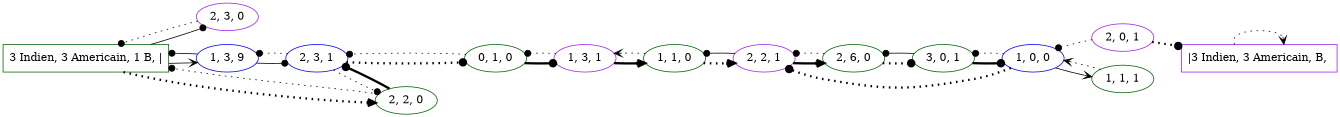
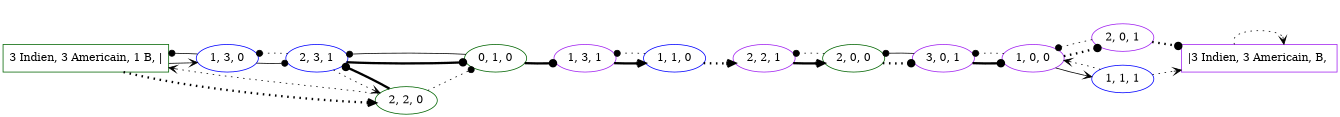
node "2, 3, 0": removed
edge "0, 1, 0" -> "2, 3, 1": style dotted -> solid
edge "1, 3, 1" -> "0, 1, 0": now "2, 2, 0" -> "0, 1, 0"
edge "1, 1, 0" -> "1, 3, 1": arrowhead vee -> dot
edge "2, 2, 1" -> "1, 1, 0": removed
node "1, 3, 9": label "1, 3, 9" -> "1, 3, 0"
node "1, 1, 0": color darkgreen -> blue
node "2, 6, 0": label "2, 6, 0" -> "2, 0, 0"
node "3, 0, 1": color darkgreen -> purple
node "1, 0, 0": color blue -> purple
edge "2, 3, 1" -> "0, 1, 0": style dotted -> solid
edge "1, 1, 1" -> "|3 Indien, 3 Americain, B,": added
node "1, 1, 1": color darkgreen -> blue
edge "2, 3, 1" -> "2, 2, 0": arrowhead dot -> vee
edge "2, 2, 0" -> "3 Indien, 3 Americain, 1 B, |": arrowhead dot -> vee
edge "1, 0, 0" -> "2, 2, 1": now "1, 0, 0" -> "2, 0, 1"
